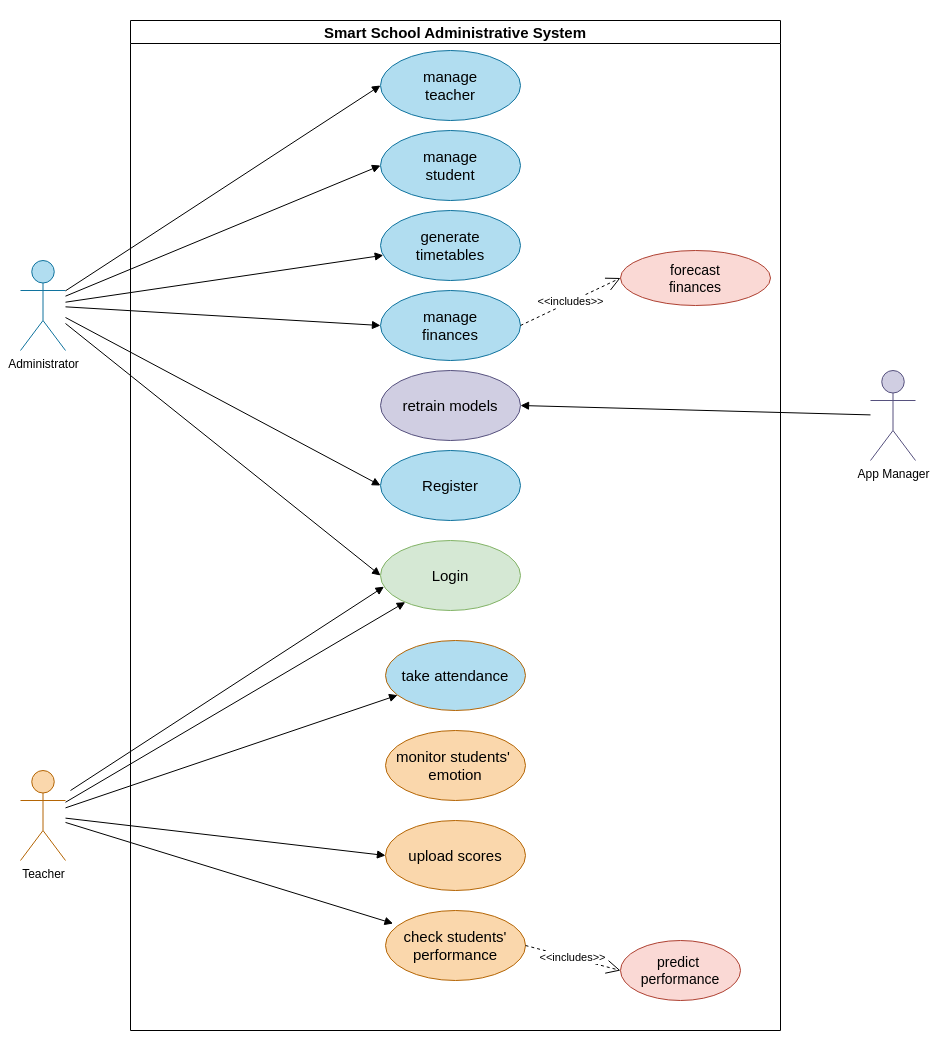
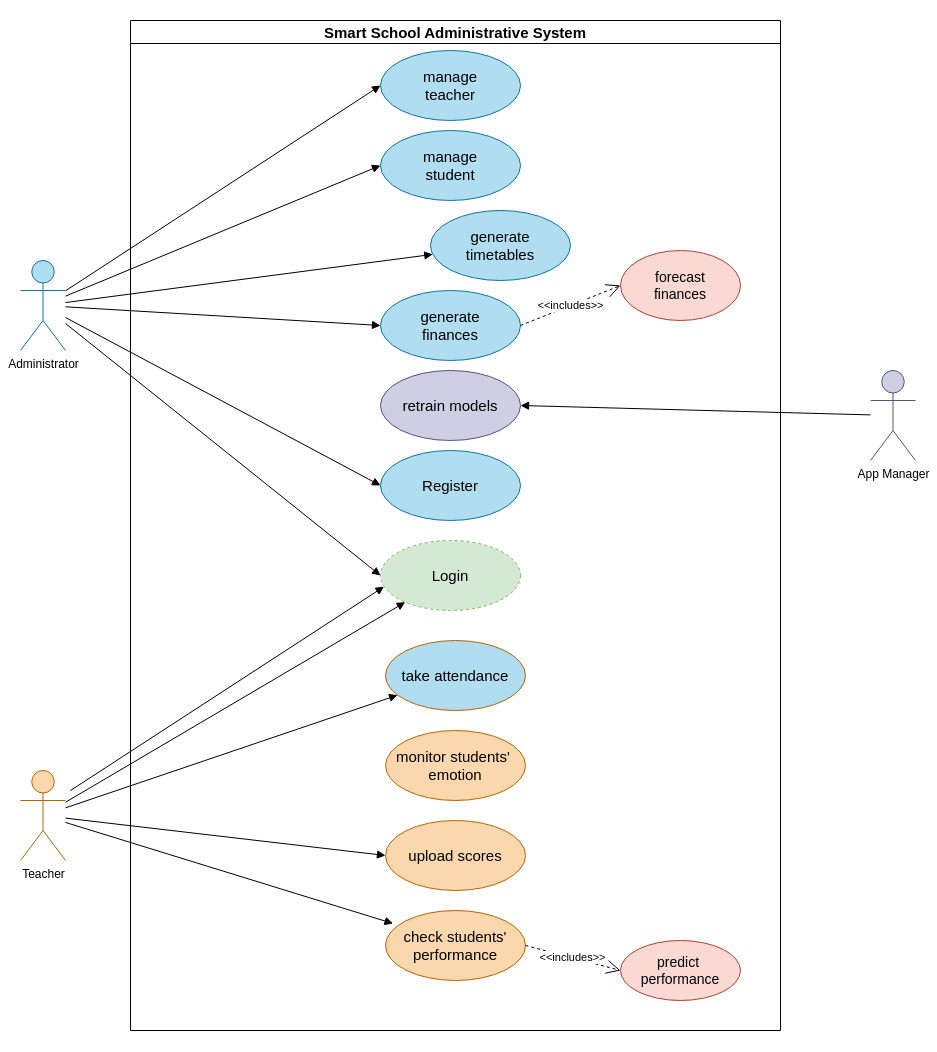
node "generate timetables": moved (451, 246) -> (501, 246)
node "forecast finances": size 150x55 -> 120x70
node "manage finances": label "manage finances" -> "generate finances"
node "Login": style solid -> dashed
